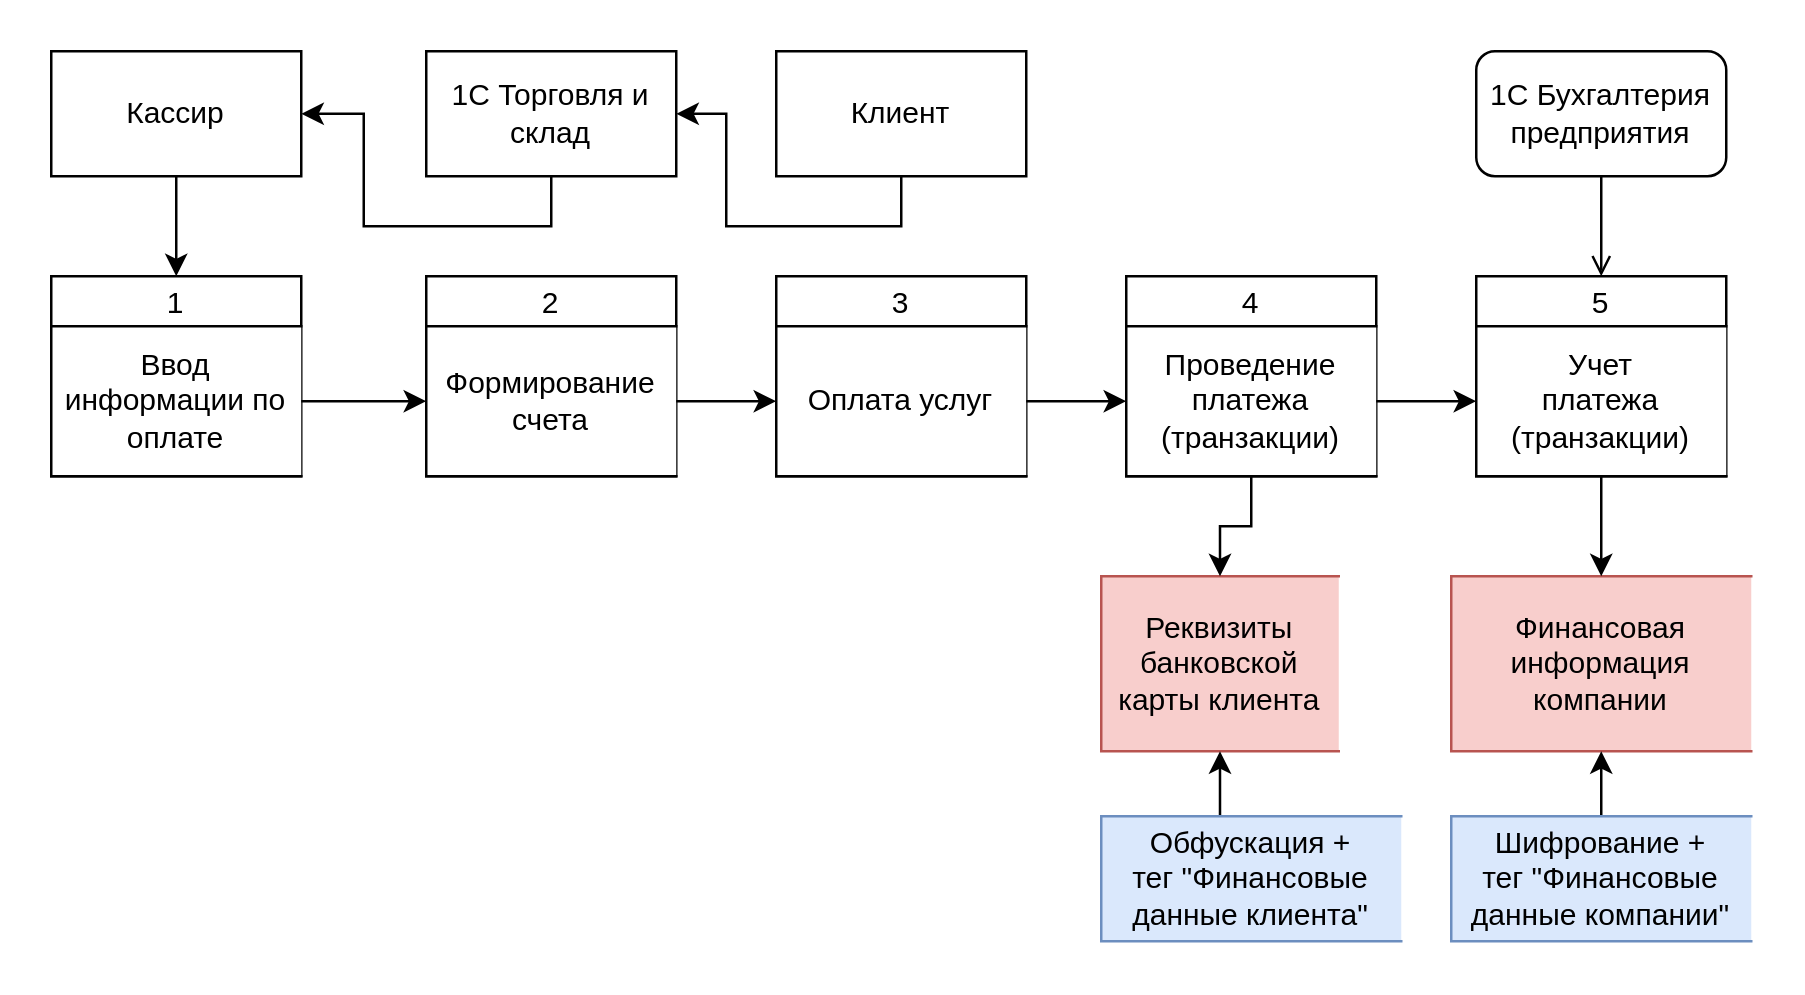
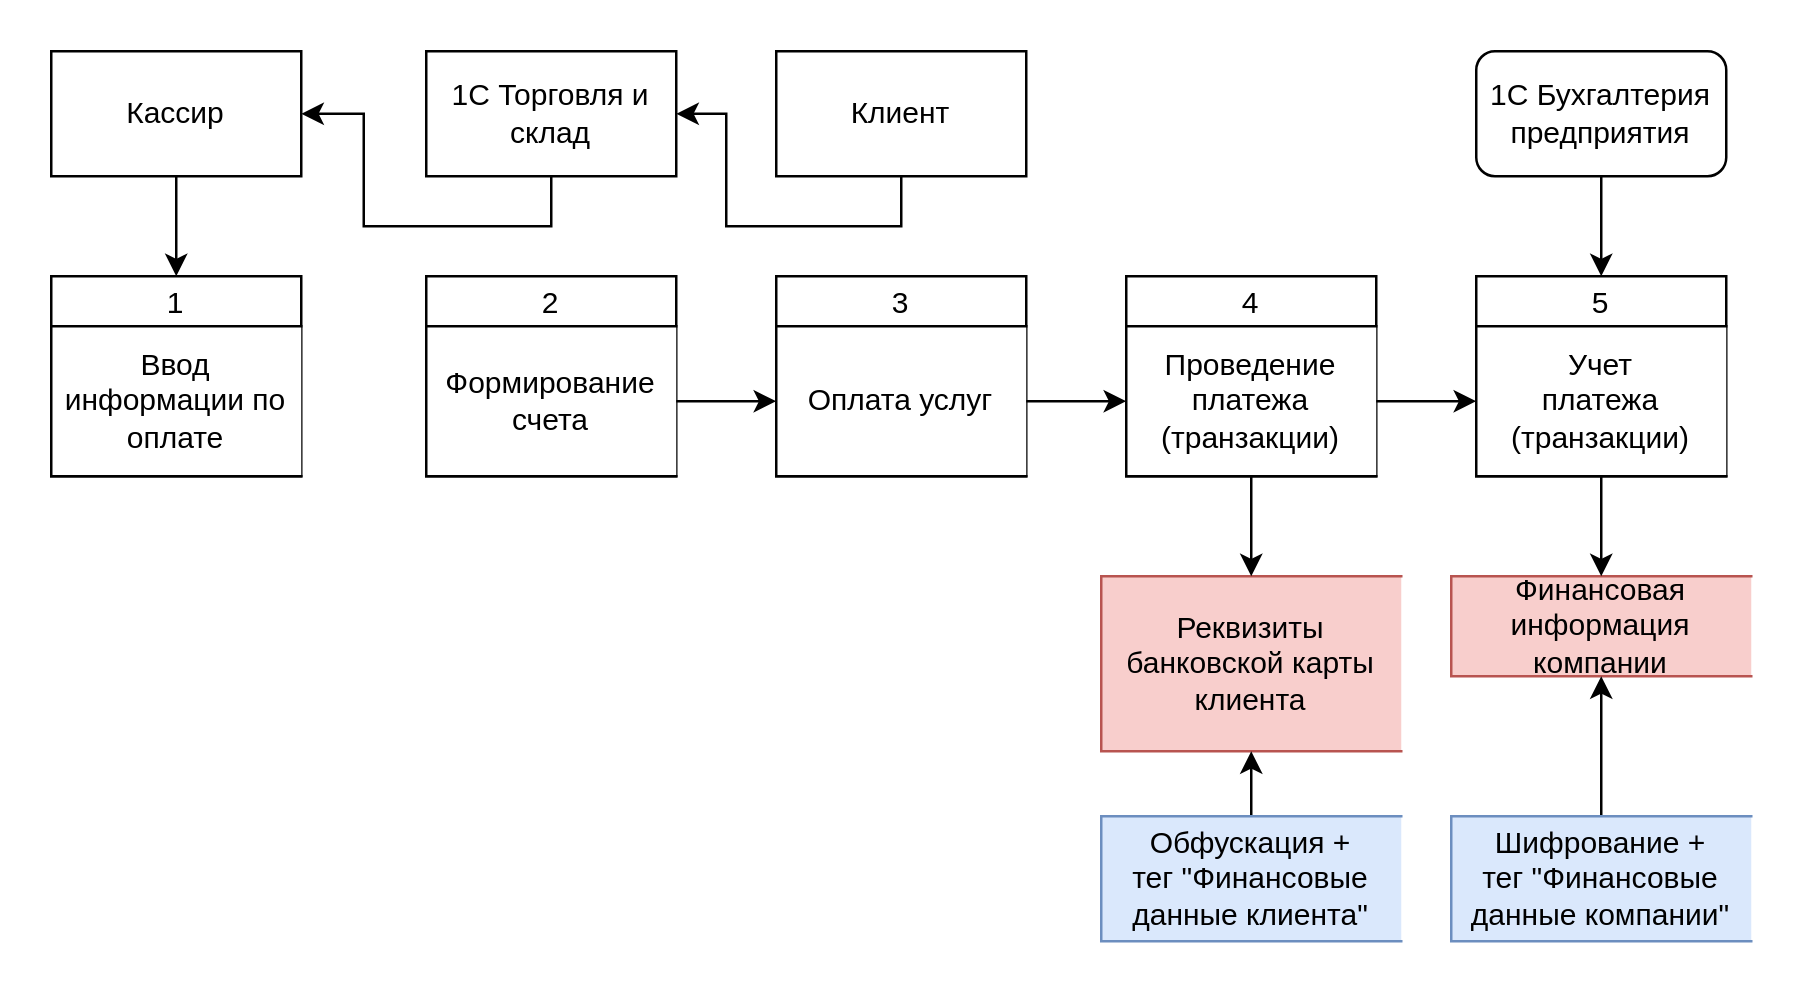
edge "1С Бухгалтерия предприятия" -> "5": arrowhead open -> classic
edge "Ввод информации по оплате" -> "Формирование счета": removed
node "Реквизиты банковской карты клиента": size 238x175 -> 300x175
node "Финансовая информация компании": size 300x175 -> 300x100
